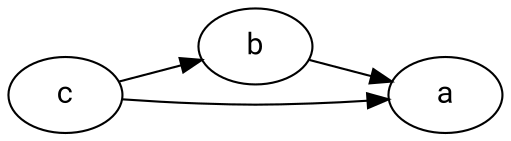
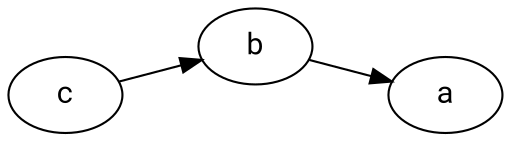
edge "c" -> "a": removed
